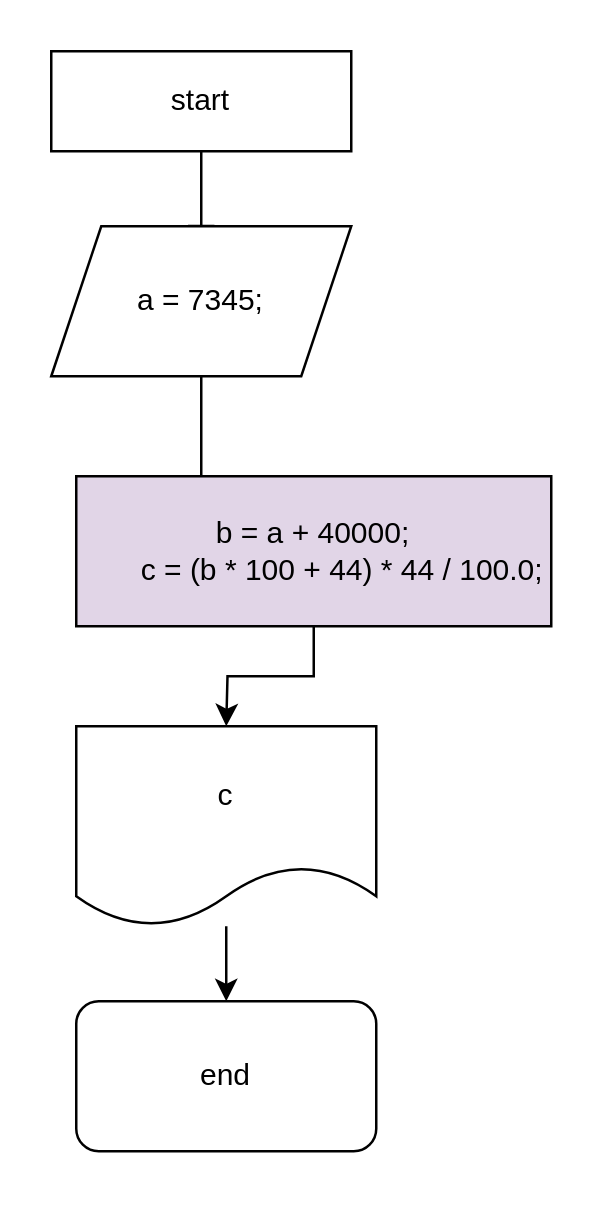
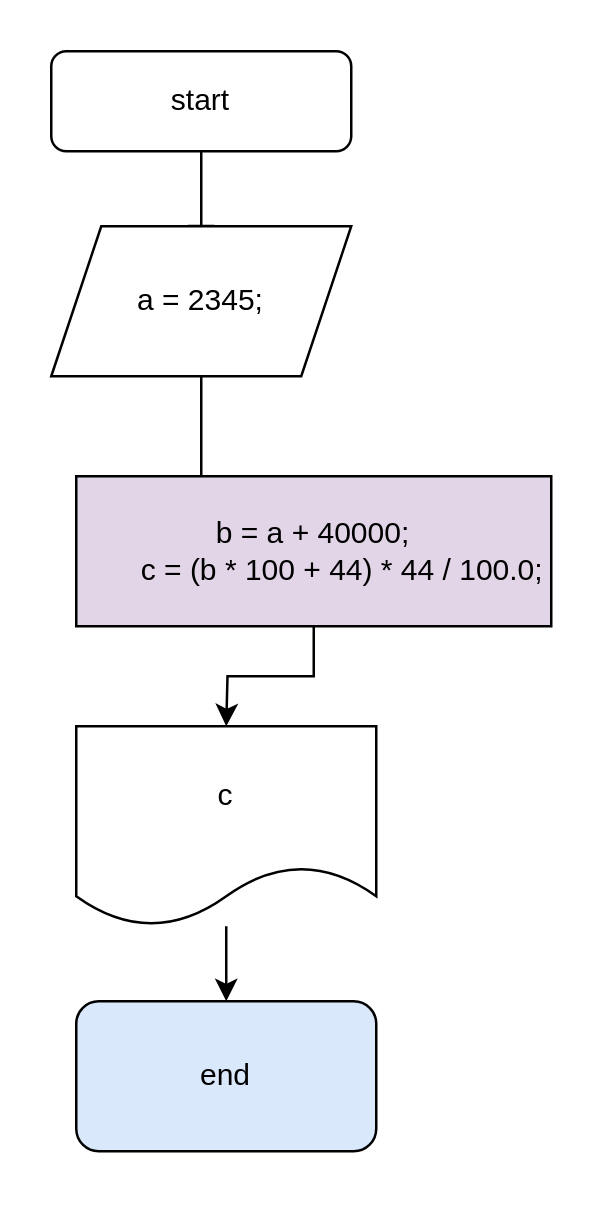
node "start": shape rectangle -> rounded rectangle
node "a = 7345;": label "a = 7345;" -> "a = 2345;"
node "end": fillcolor #ffffff -> #dae8fc
